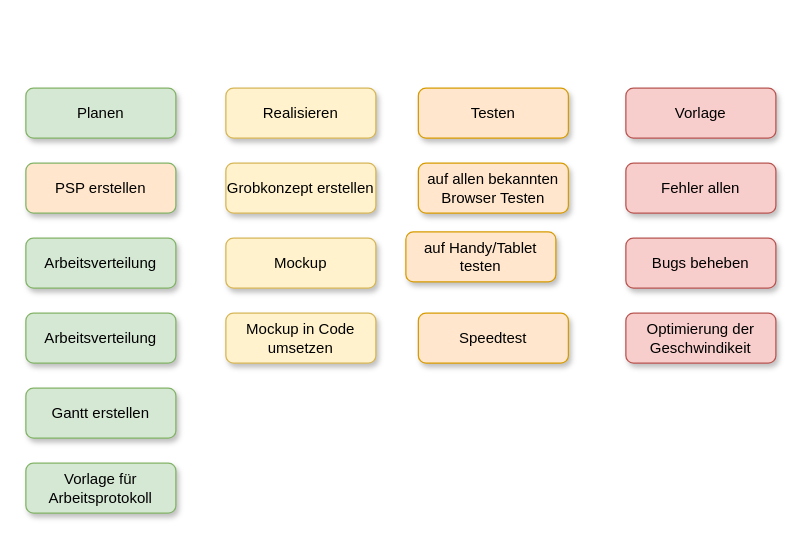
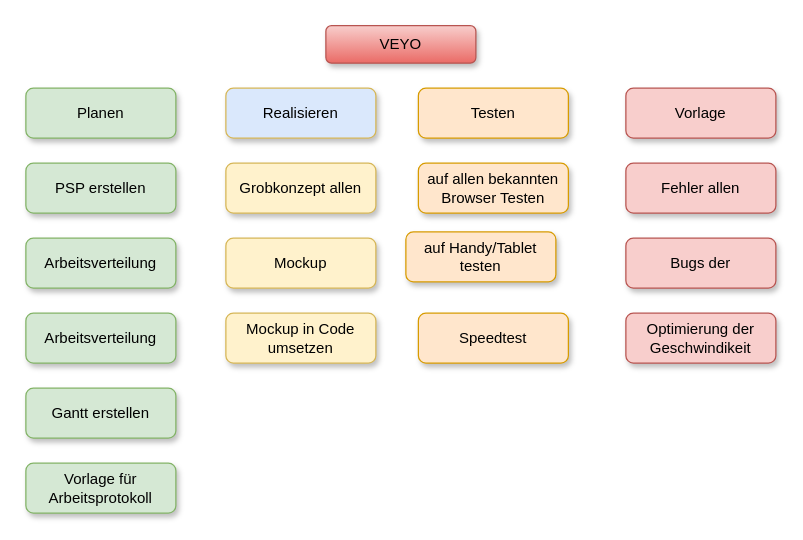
node "VEYO": added
node "Realisieren": fillcolor #fff2cc -> #dae8fc
node "PSP erstellen": fillcolor #ffe6cc -> #d5e8d4
node "Grobkonzept erstellen": label "Grobkonzept erstellen" -> "Grobkonzept allen"
node "Bugs beheben": label "Bugs beheben" -> "Bugs der"
